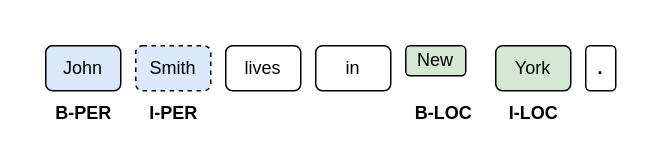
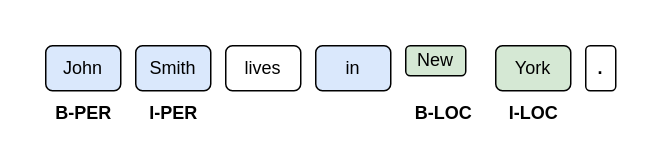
node "Smith": style dashed -> solid
node "in": fillcolor #ffffff -> #dae8fc
